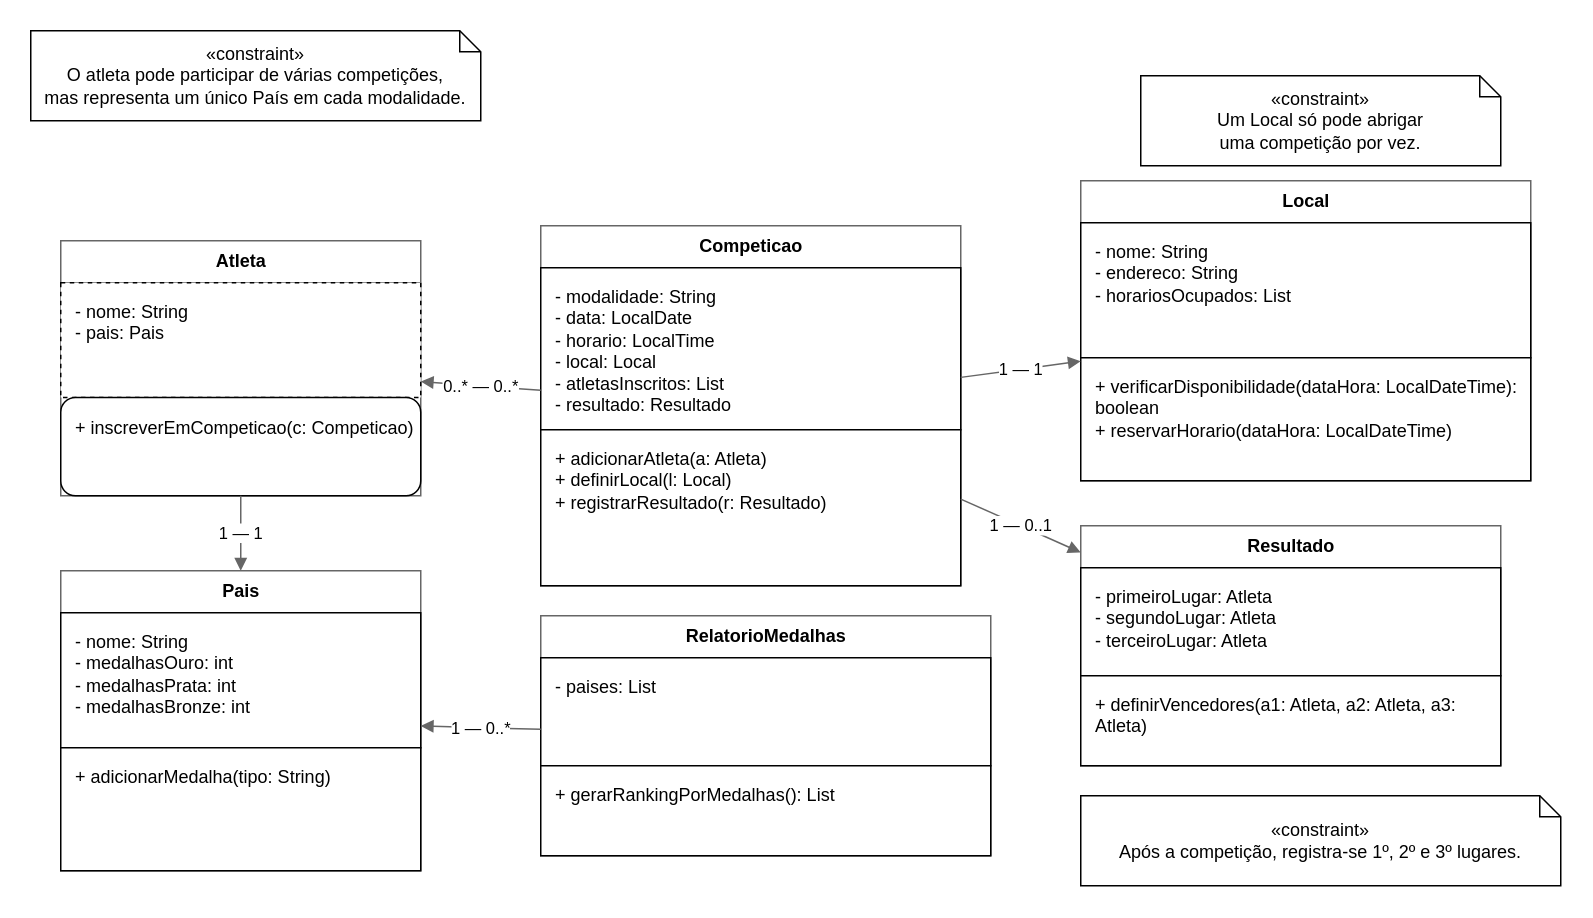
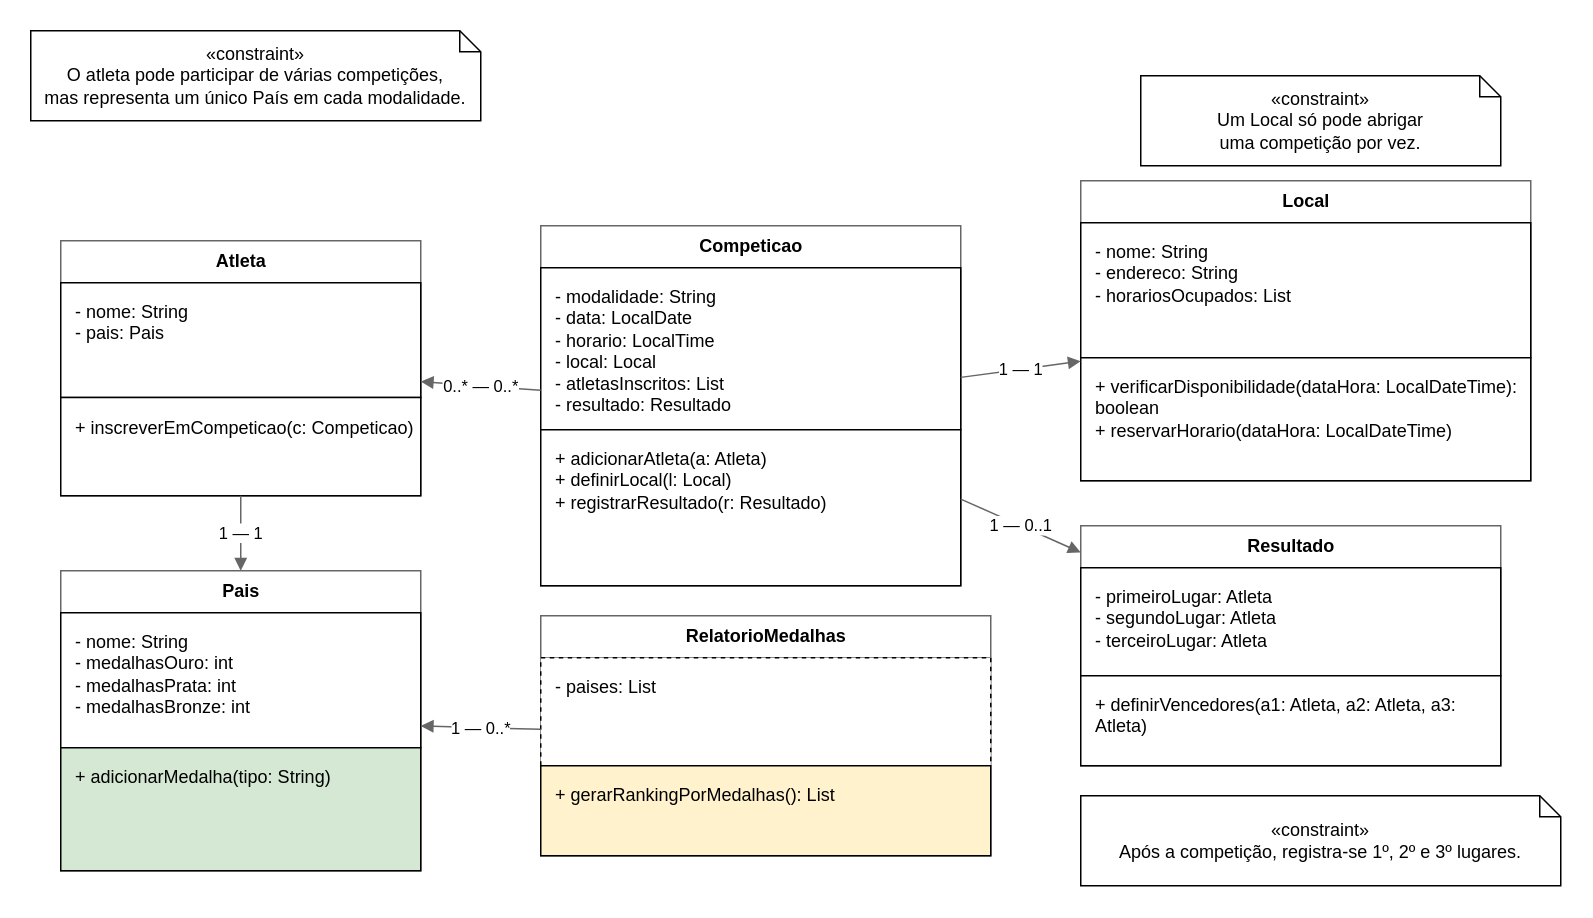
node "- nome: String - pais: Pais": style dashed -> solid
node "+ inscreverEmCompeticao(c: Competicao)": shape rounded rectangle -> rectangle
node "- paises: List": style solid -> dashed
node "+ adicionarMedalha(tipo: String)": fillcolor #ffffff -> #d5e8d4
node "+ gerarRankingPorMedalhas(): List": fillcolor #ffffff -> #fff2cc
